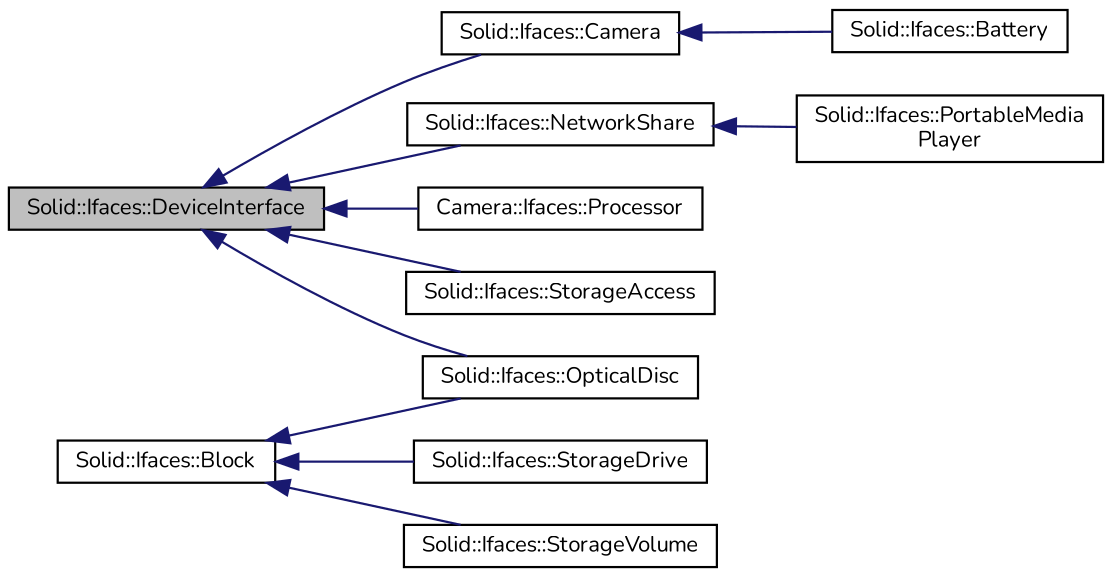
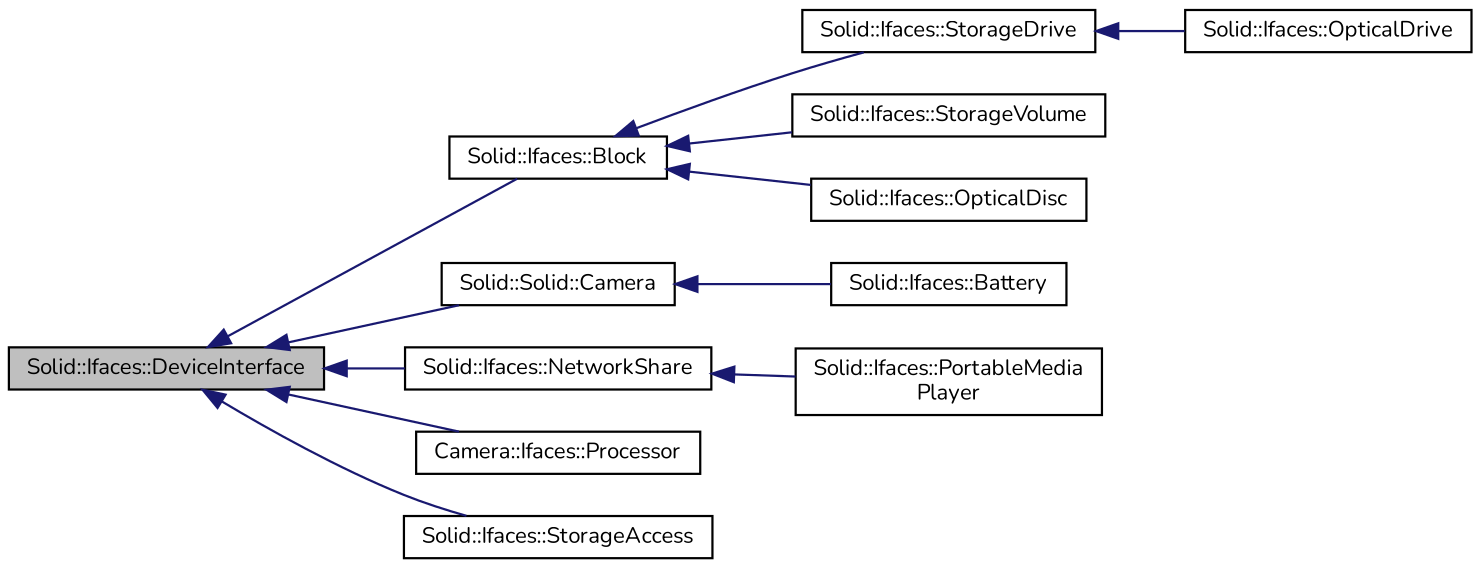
node "Solid::Ifaces::OpticalDrive": added
node "Solid::Ifaces::Camera": label "Solid::Ifaces::Camera" -> "Solid::Solid::Camera"
edge "Solid::Ifaces::OpticalDisc" -> "Solid::Ifaces::DeviceInterface": now "Solid::Ifaces::Block" -> "Solid::Ifaces::DeviceInterface"
